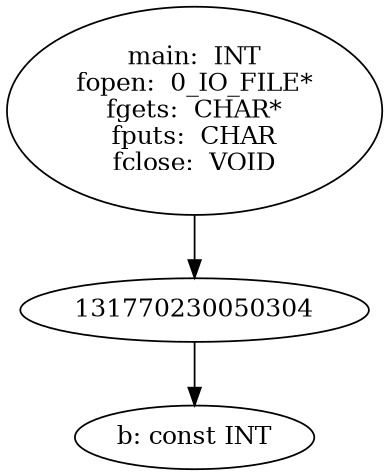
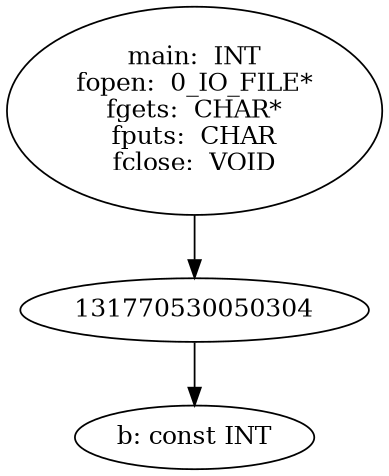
node "131770230050304": label "131770230050304" -> "131770530050304"
